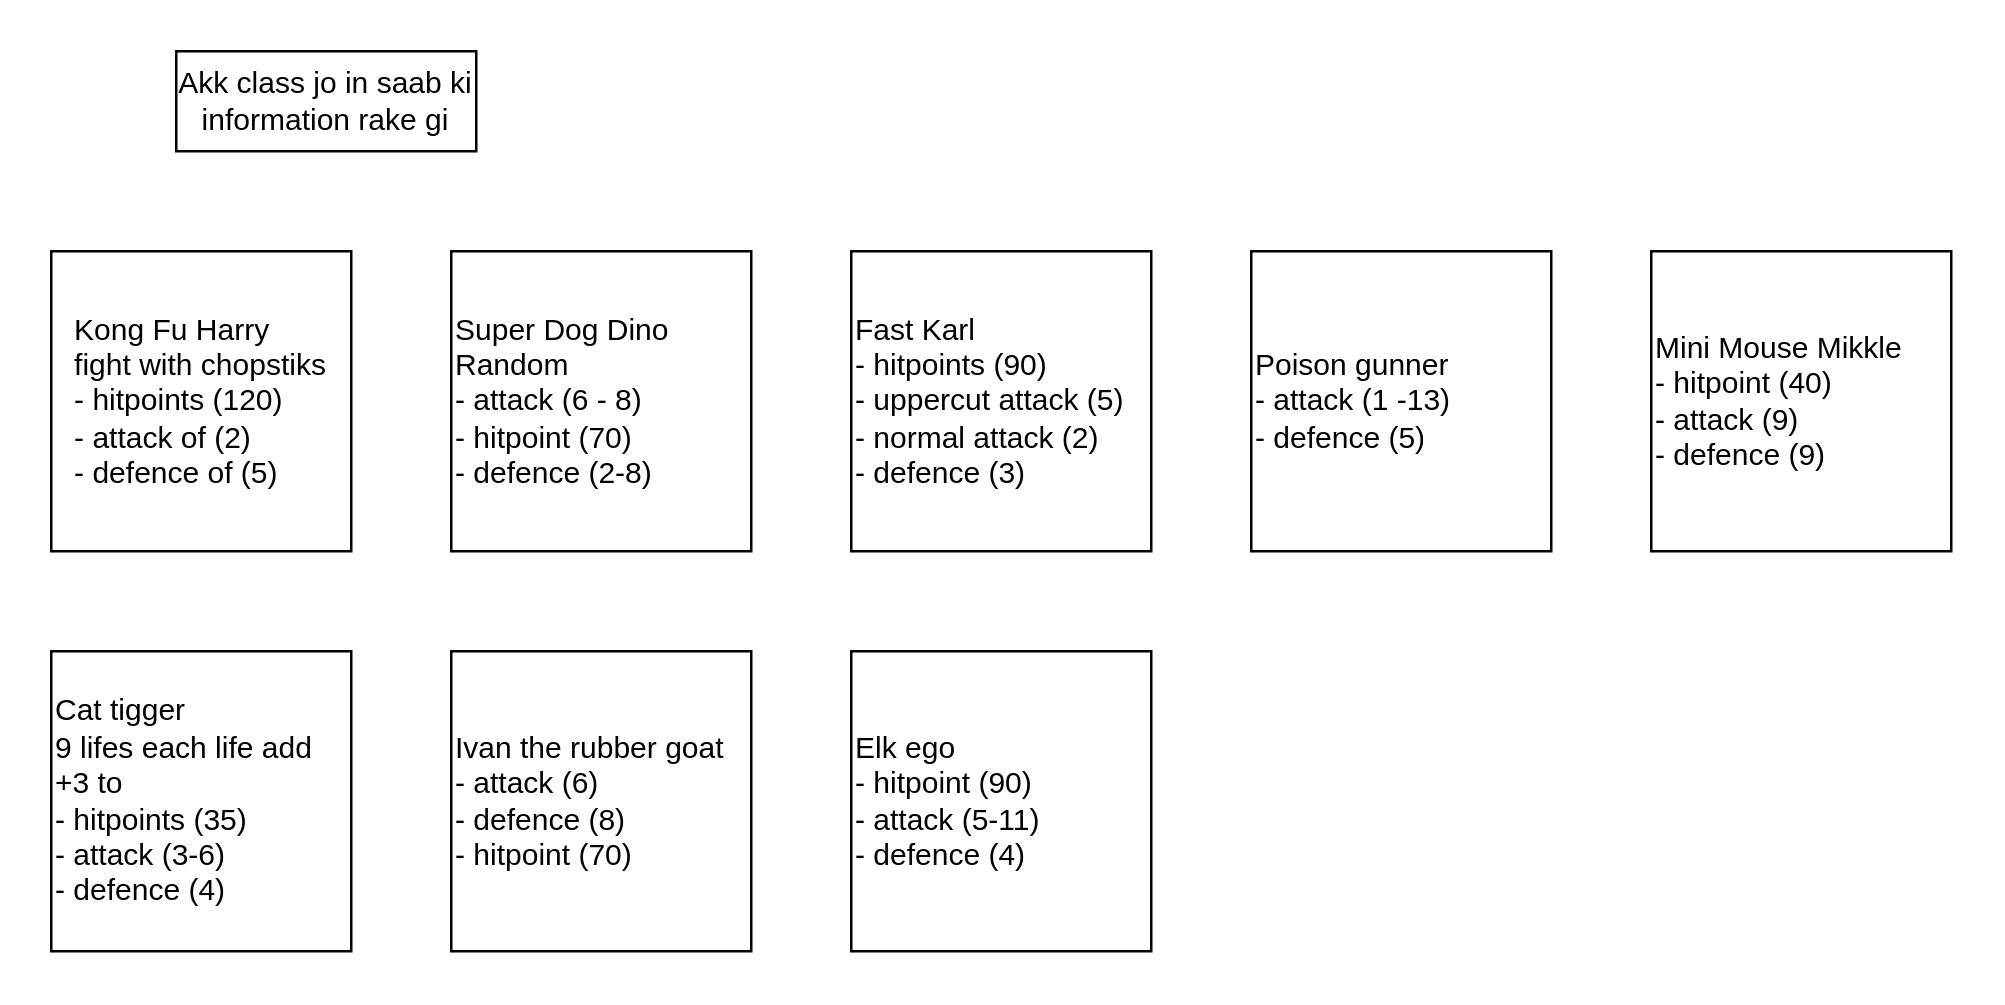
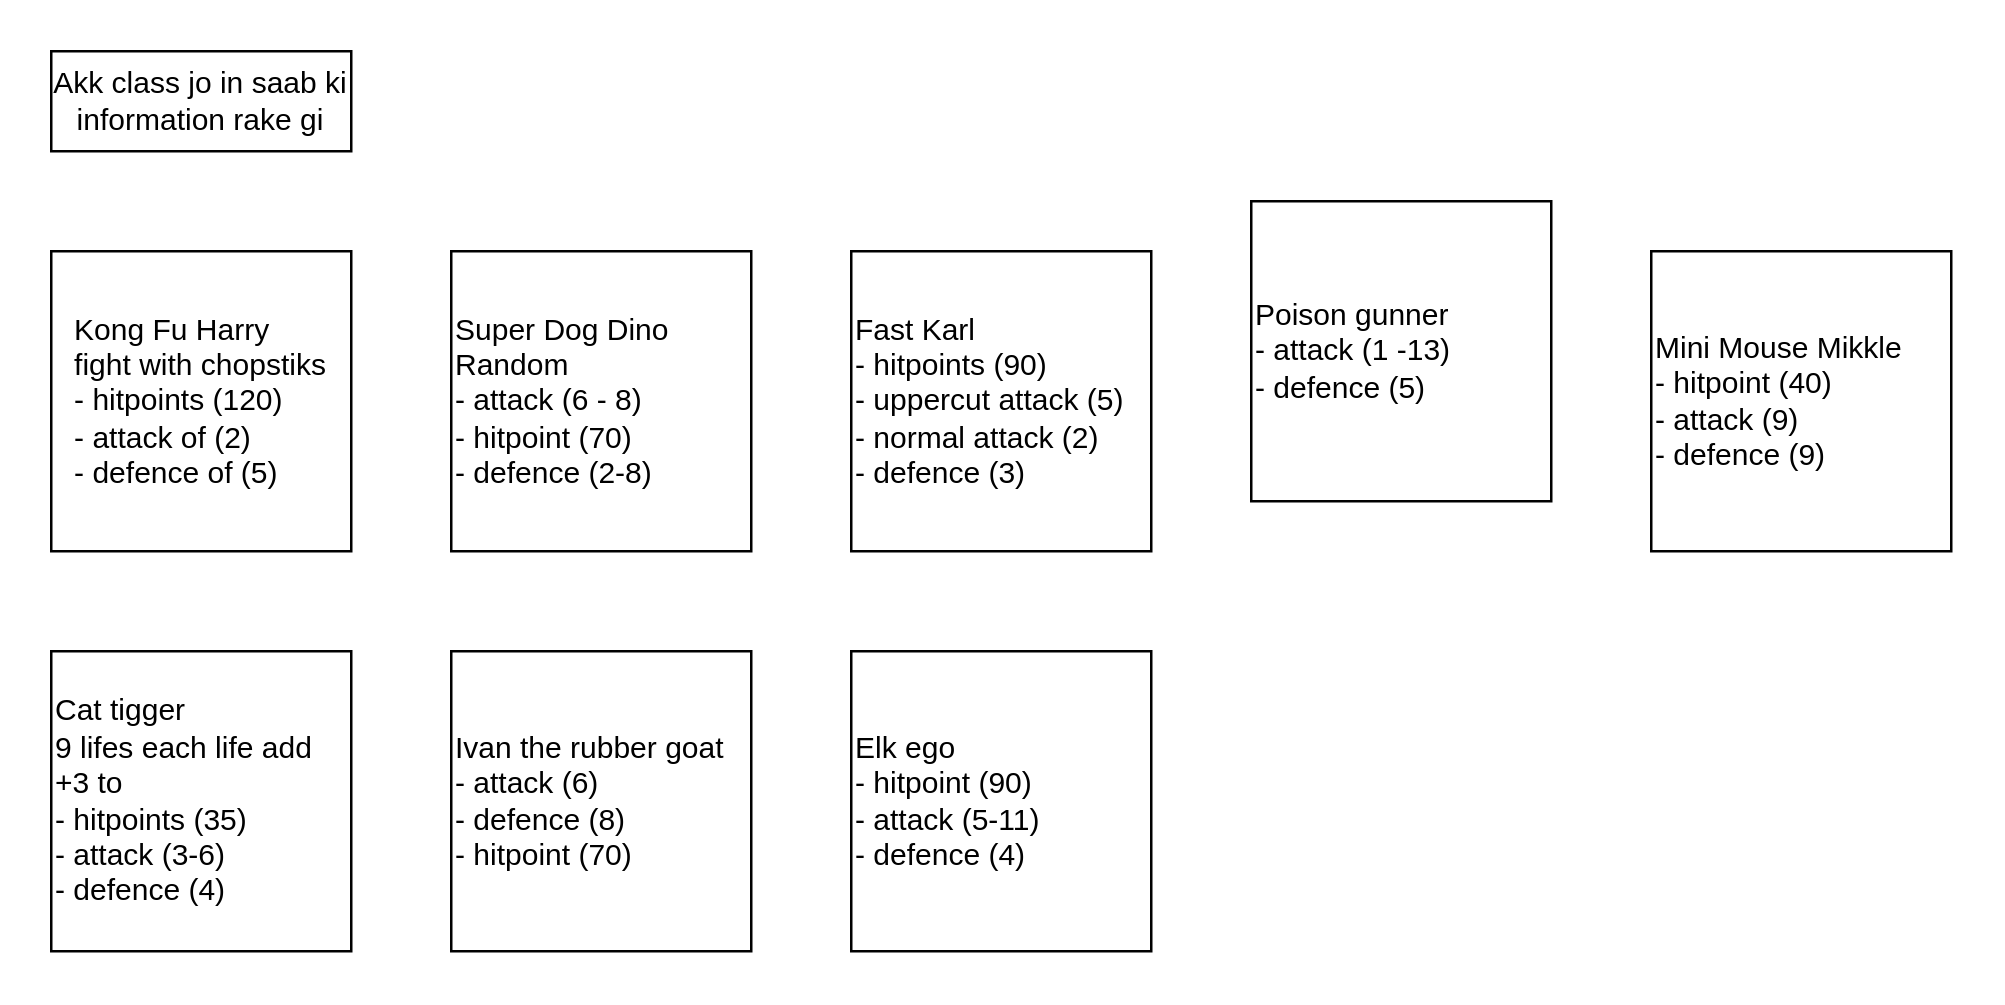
node "Akk class jo in saab ki information rake gi": moved (326, 101) -> (201, 101)
node "Poison gunner - attack (1 -13) - defence (5)": moved (1401, 401) -> (1401, 351)
